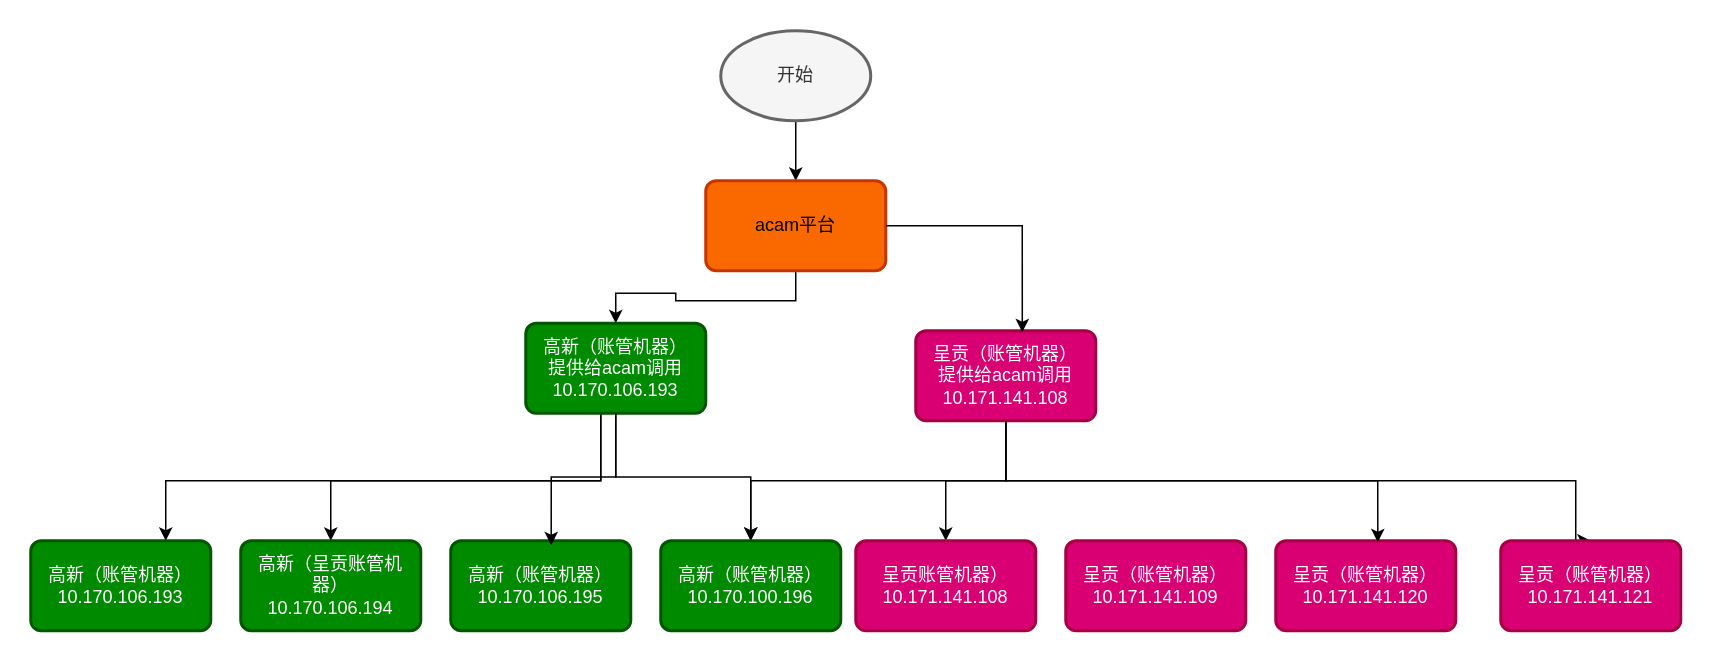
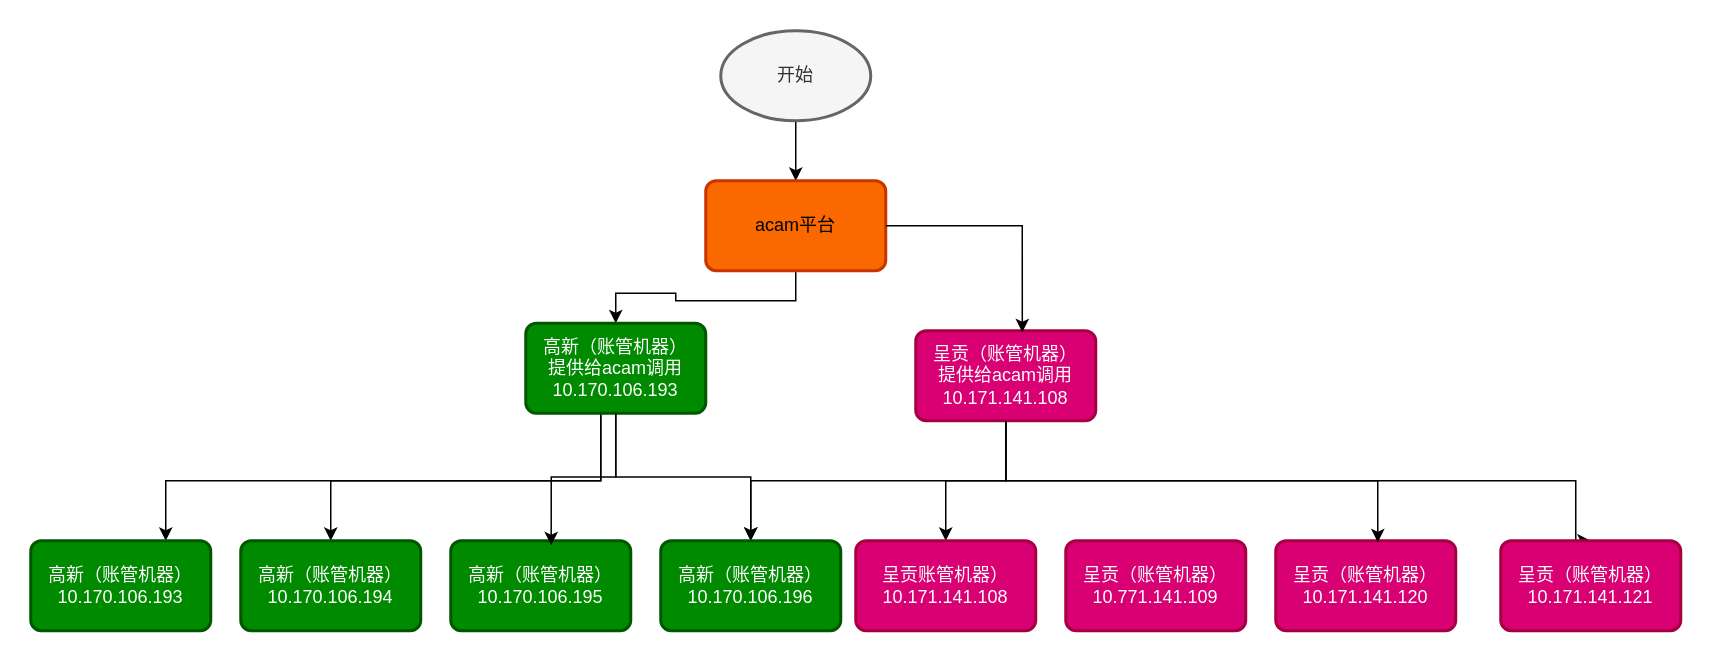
node "高新（呈贡账管机器） 10.170.106.194": label "高新（呈贡账管机器） 10.170.106.194" -> "高新（账管机器） 10.170.106.194"
node "高新（账管机器） 10.170.100.196": label "高新（账管机器） 10.170.100.196" -> "高新（账管机器） 10.170.106.196"
node "呈贡（账管机器） 10.171.141.109": label "呈贡（账管机器） 10.171.141.109" -> "呈贡（账管机器） 10.771.141.109"
